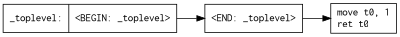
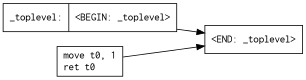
edge "<END: _toplevel>" -> "move t0, 1": reversed
